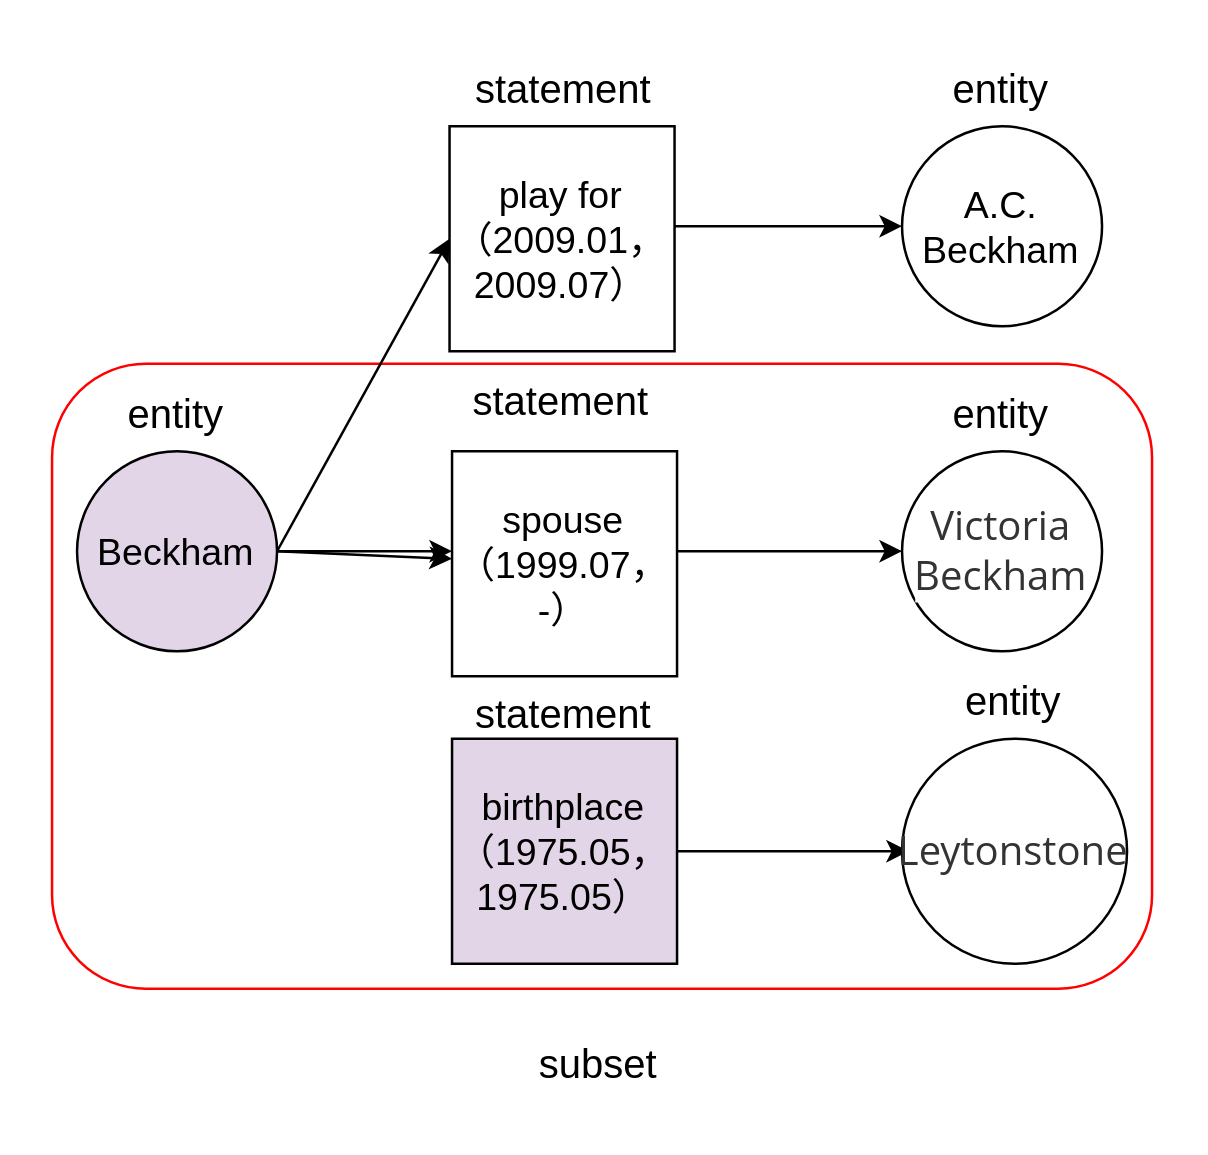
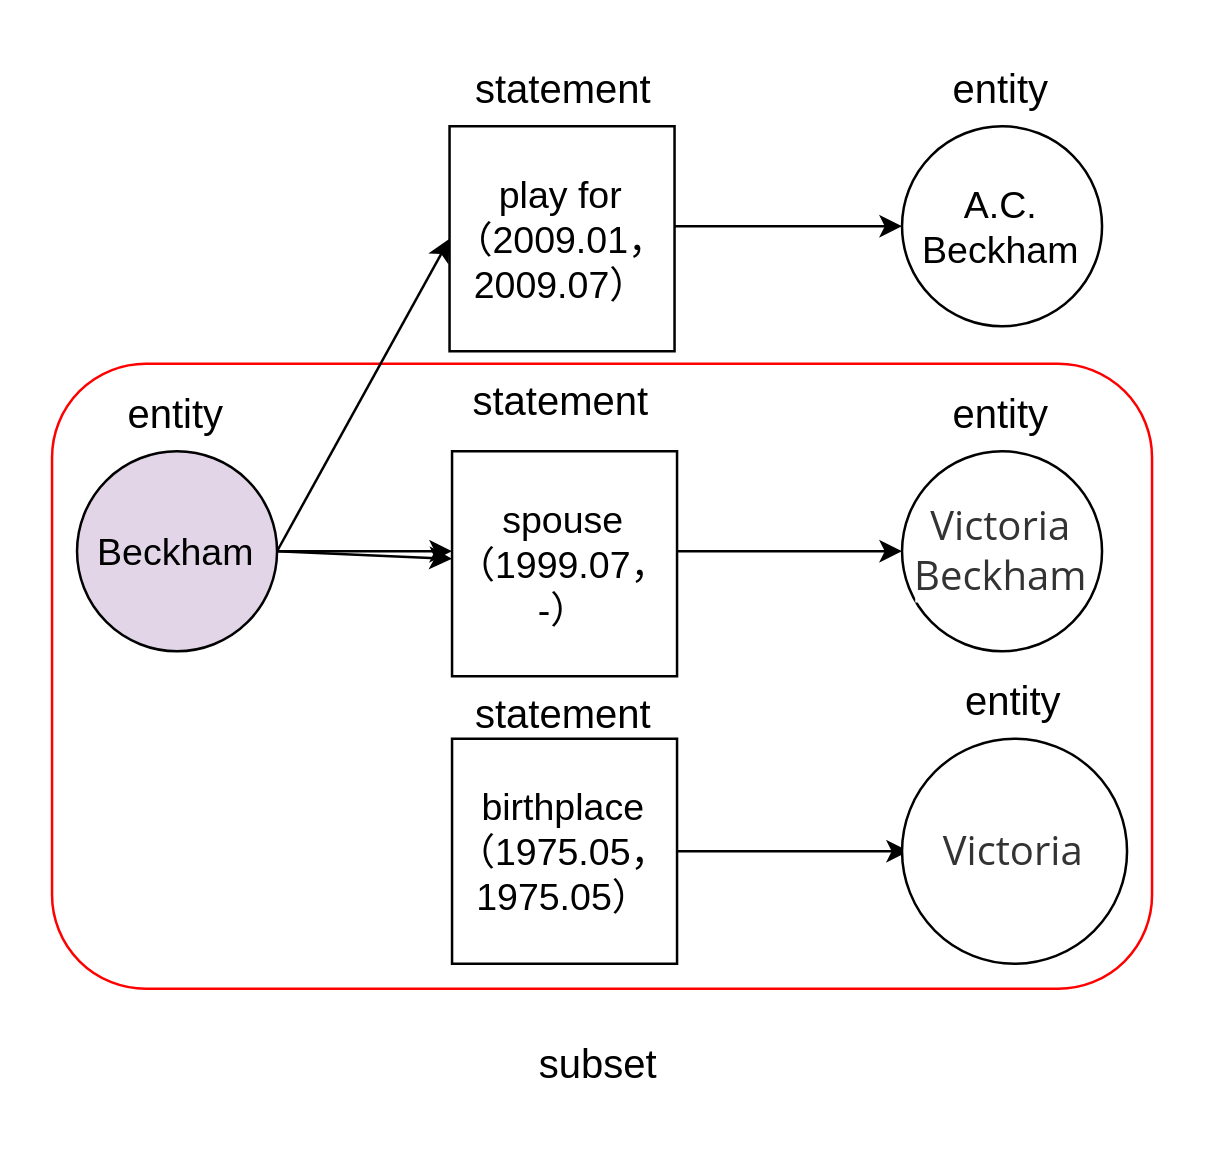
node "birthplace （1975.05， 1975.05）": fillcolor #e1d5e7 -> #ffffff
node "Leytonstone": label "Leytonstone" -> "Victoria"
